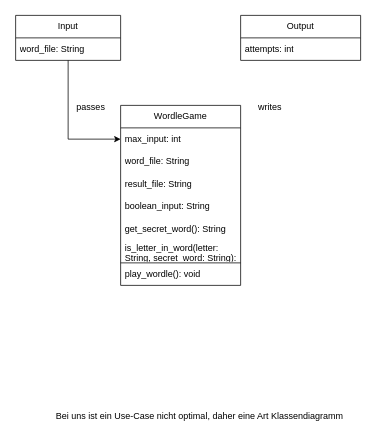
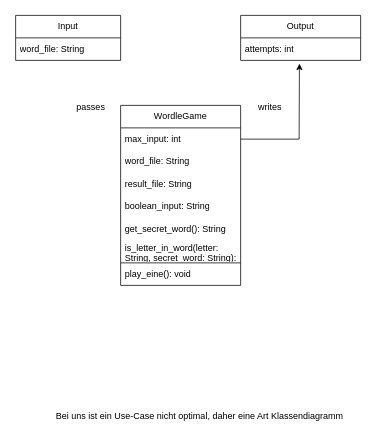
edge "max_input: int" -> "attempts: int": added
edge "Input" -> "max_input: int": removed
node "play_wordle(): void": label "play_wordle(): void" -> "play_eine(): void"
